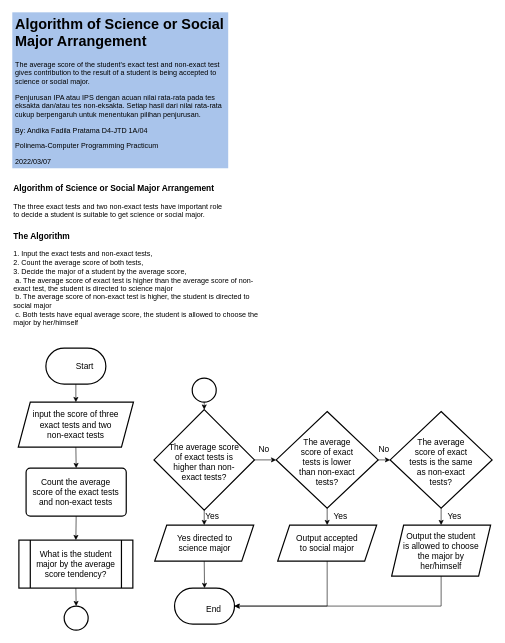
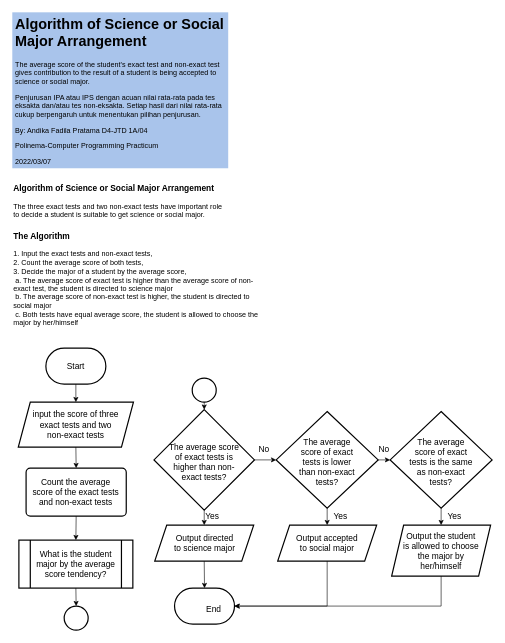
node "Start": moved (85, 366) -> (76, 366)
node "Yes directed to science major": label "Yes directed to science major" -> "Output directed to science major"
